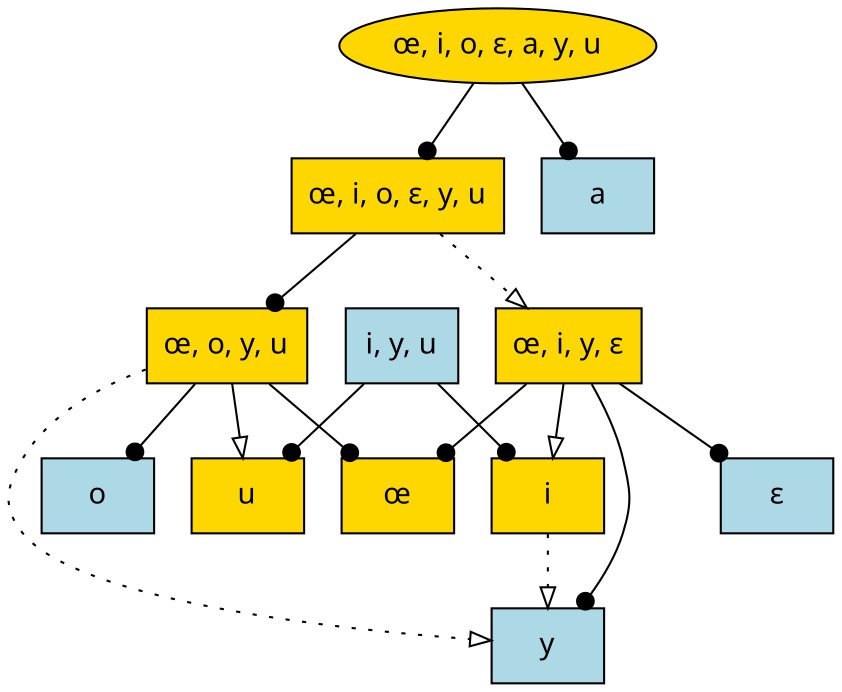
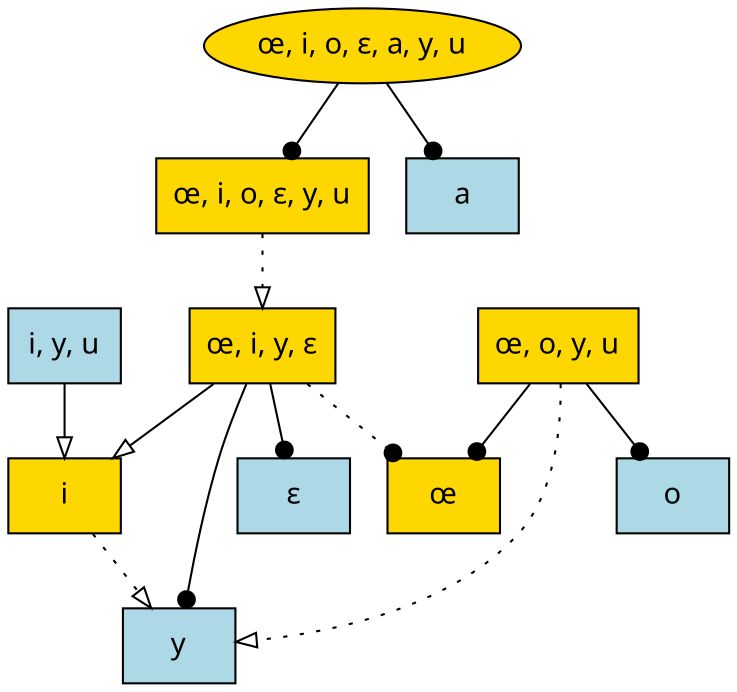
edge "œ, i, o, ɛ, y, u" -> "œ, o, y, u": removed
edge "i, y, u" -> "i": arrowhead dot -> onormal
edge "œ, i, y, ɛ" -> "œ": style solid -> dotted
node "u": removed
